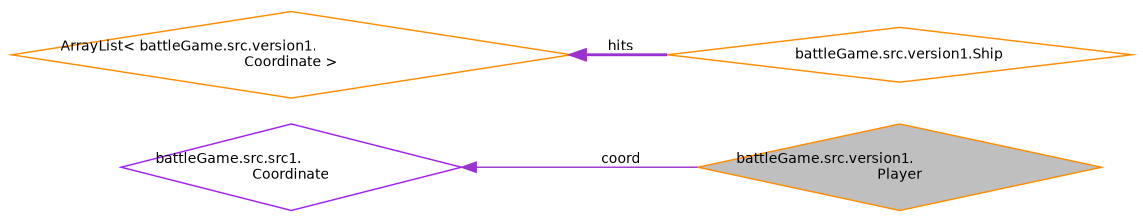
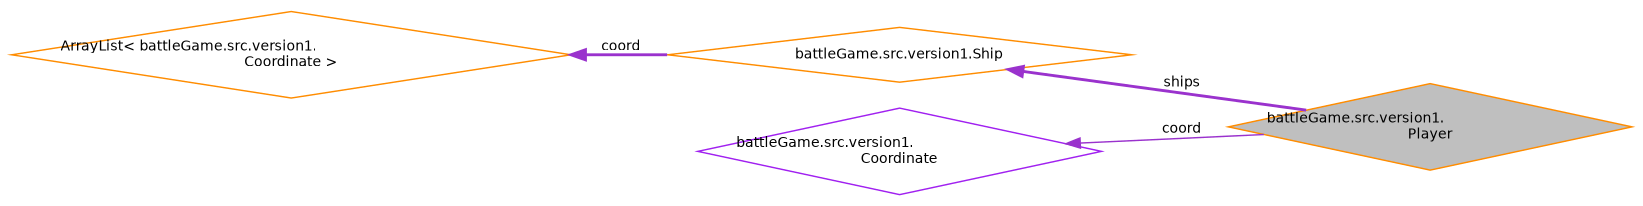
edge "battleGame.src.version1.Ship" -> "ArrayList< battleGame.src.version1. Coordinate >": label " hits" -> " coord"
edge "battleGame.src.version1. Player" -> "battleGame.src.version1.Ship": added, label "ships"
node "battleGame.src.src1. Coordinate": label "battleGame.src.src1. Coordinate" -> "battleGame.src.version1. Coordinate"
